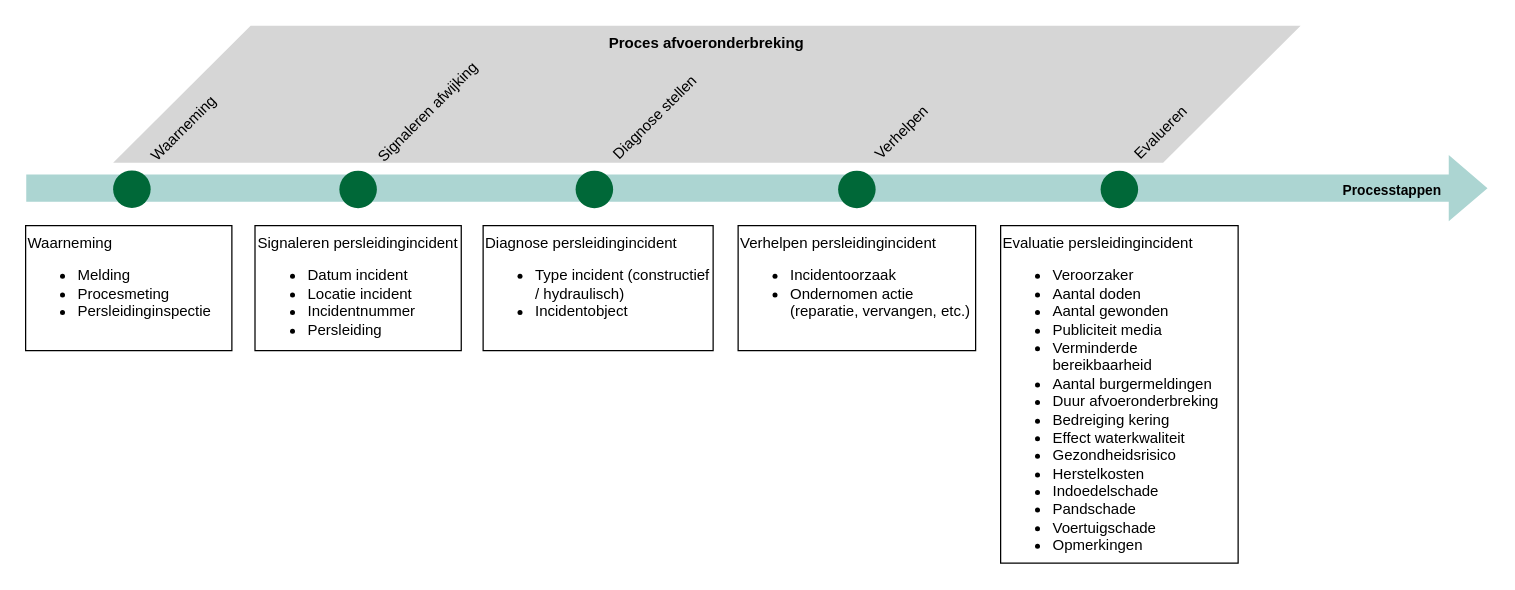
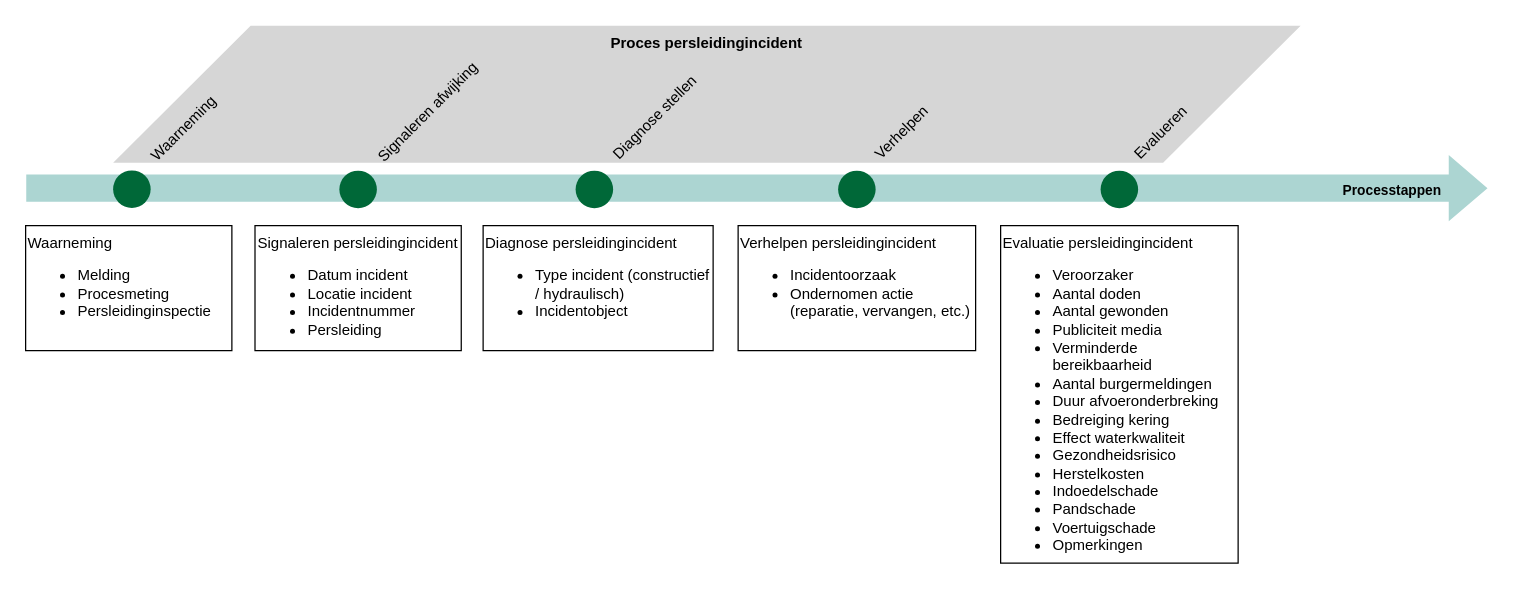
node "Proces afvoeronderbreking": label "Proces afvoeronderbreking" -> "Proces persleidingincident"
